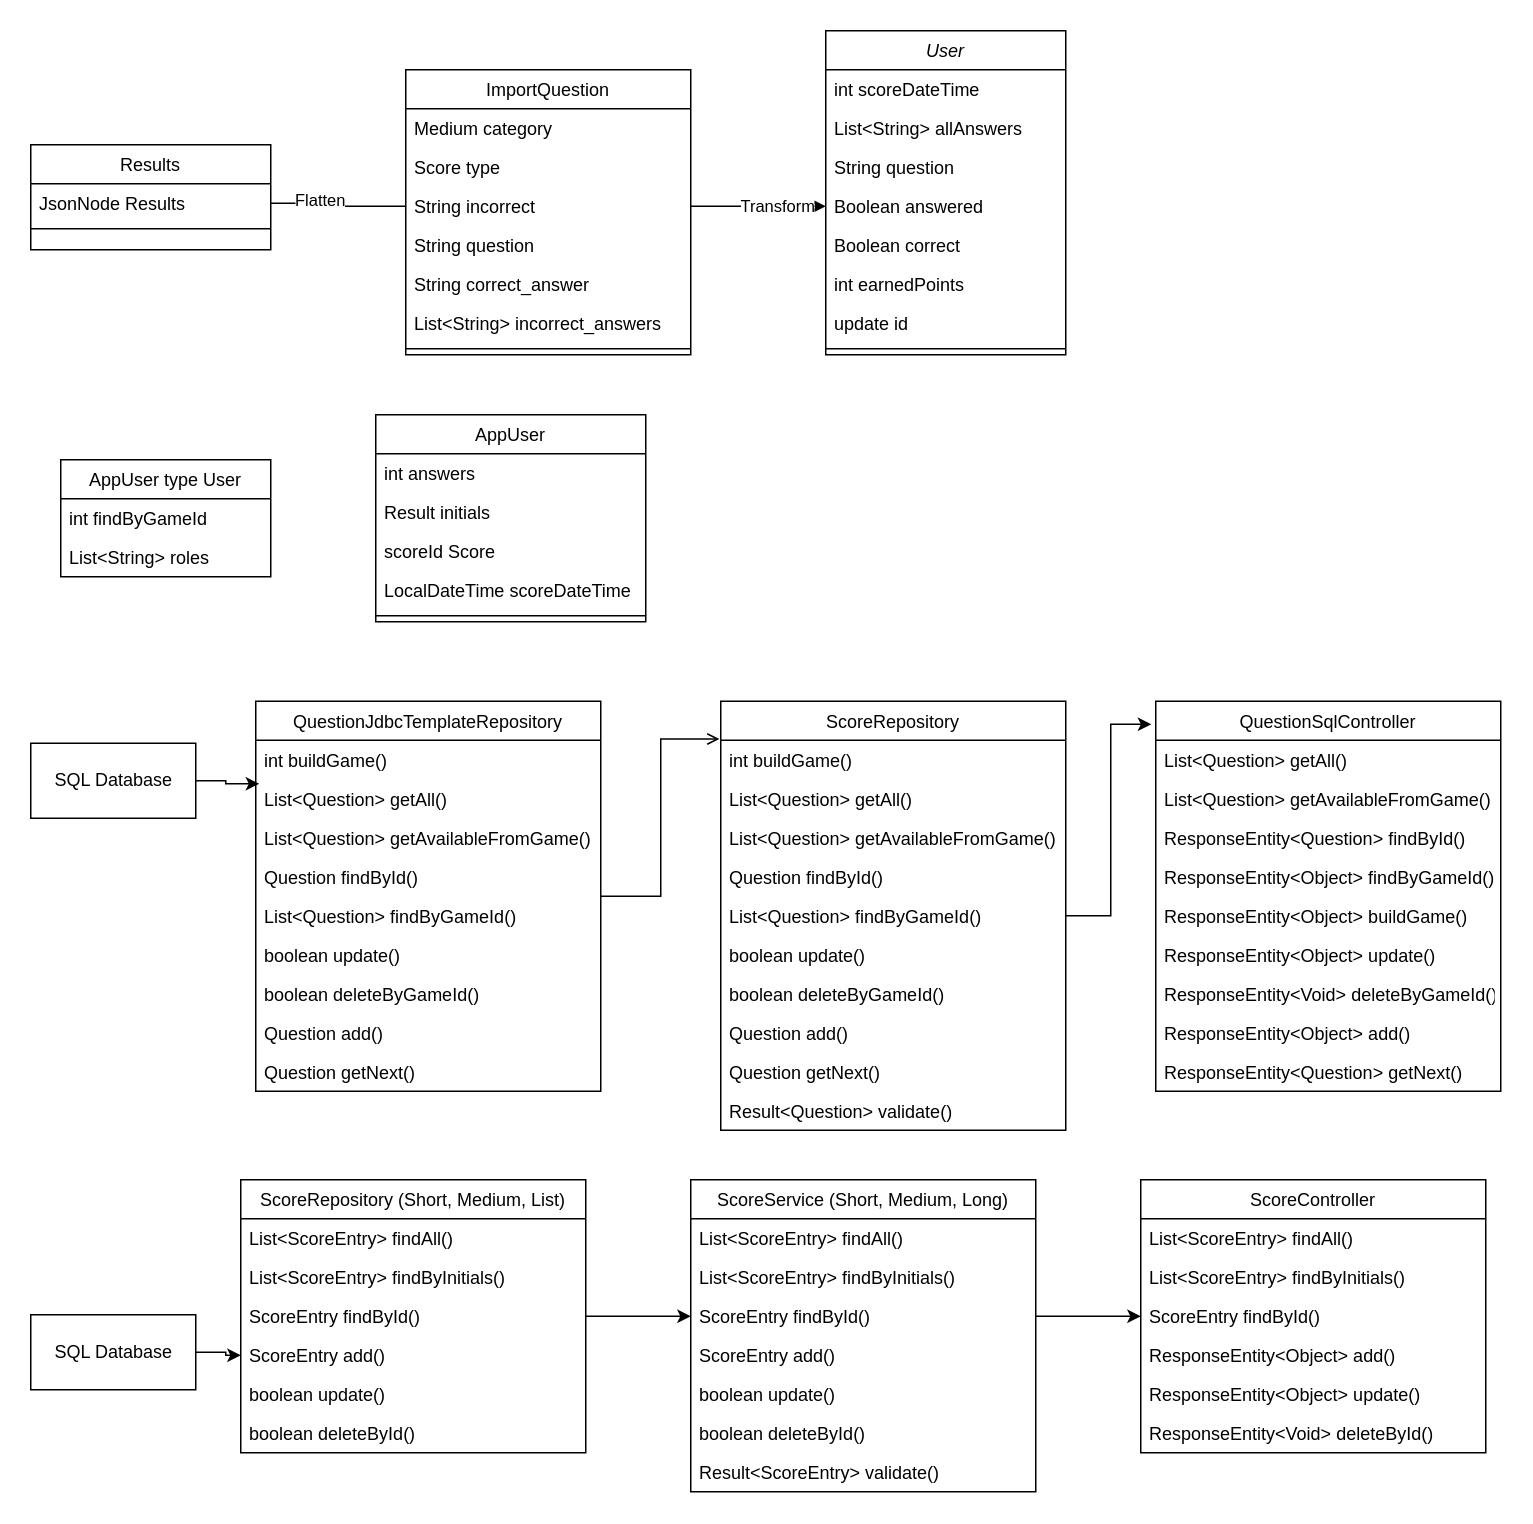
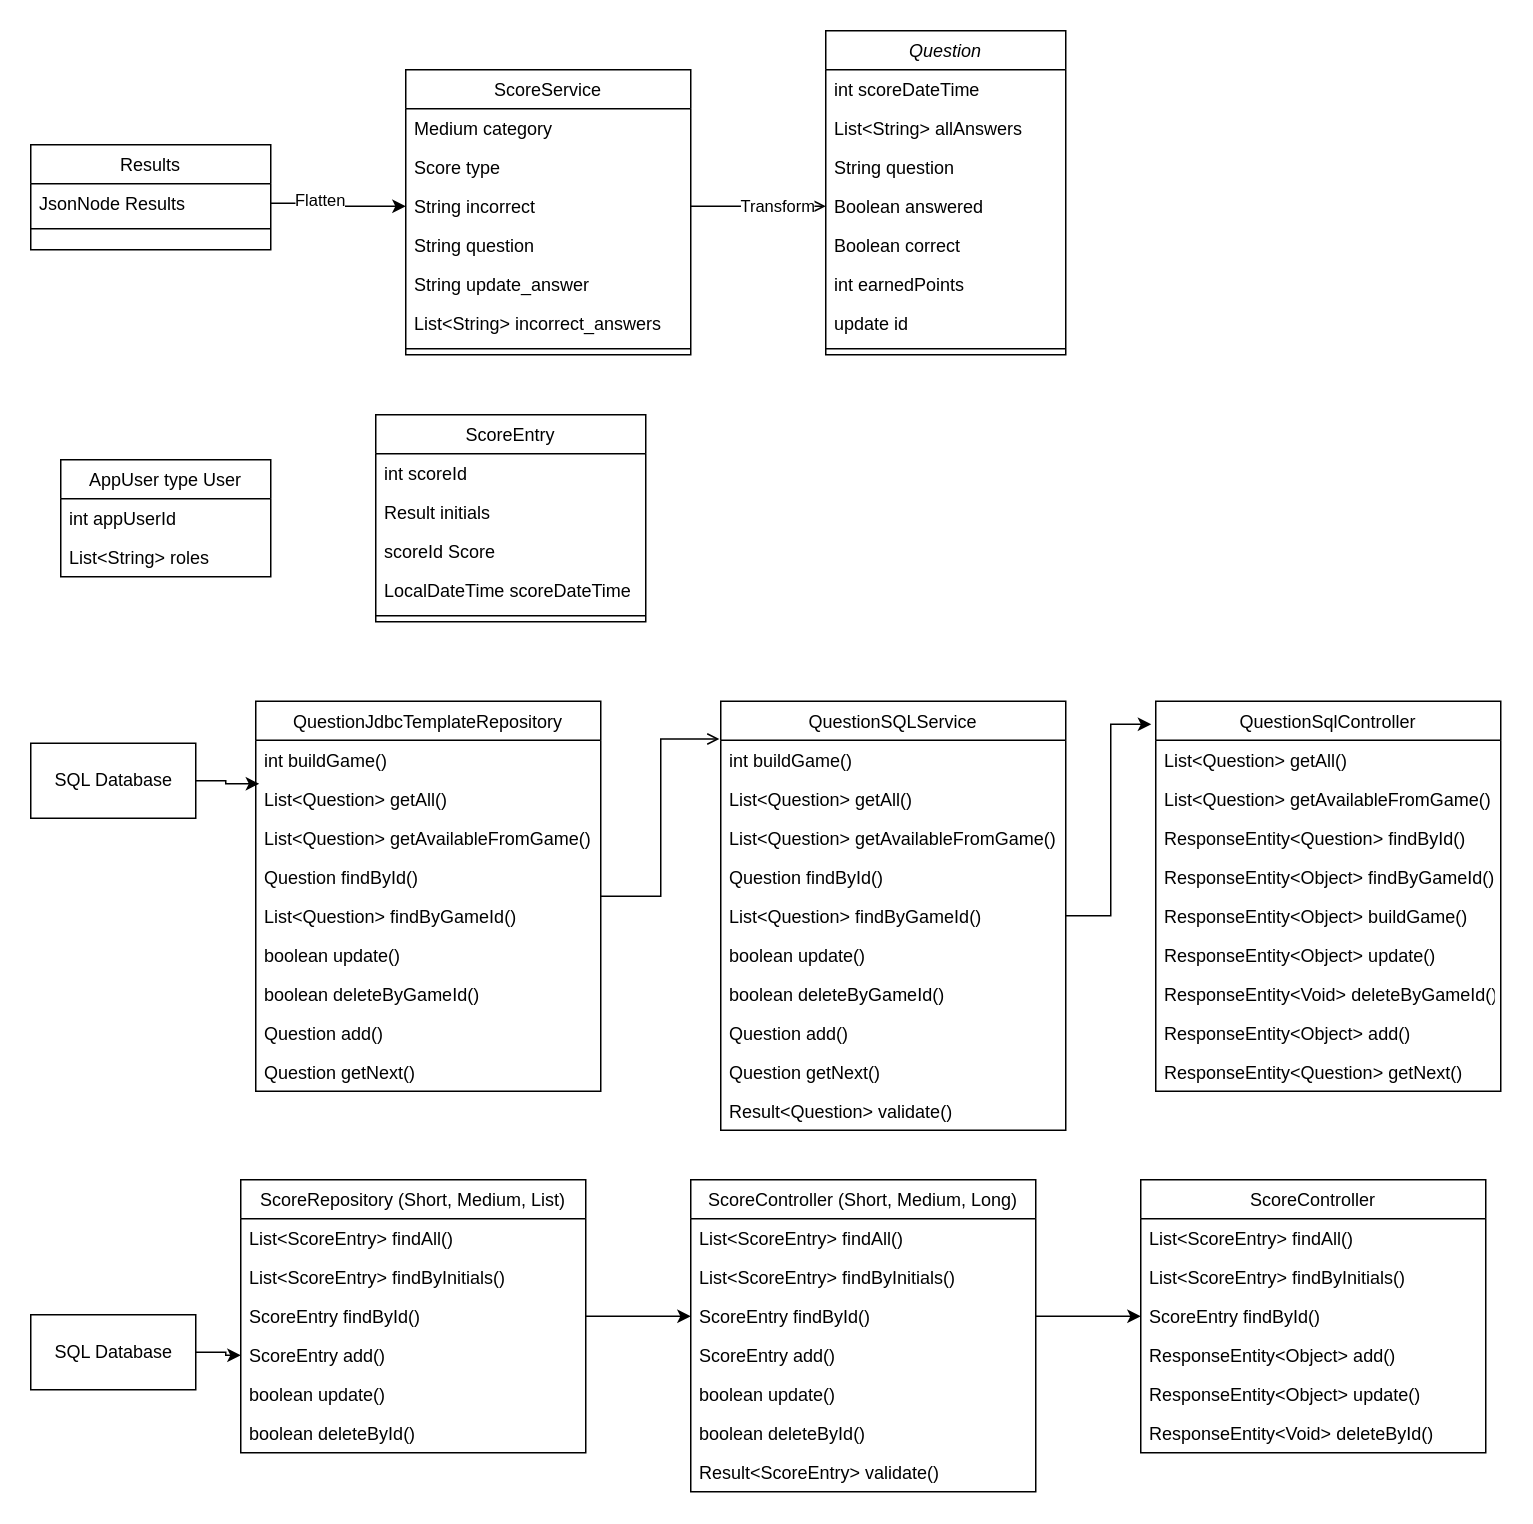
node "User": label "User" -> "Question"
node "ImportQuestion": label "ImportQuestion" -> "ScoreService"
edge "JsonNode Results" -- "String incorrect": arrowhead none -> classic
edge "String incorrect" -> "Boolean answered": arrowhead classic -> open
node "String correct_answer": label "String correct_answer" -> "String update_answer"
node "AppUser": label "AppUser" -> "ScoreEntry"
node "int answers": label "int answers" -> "int scoreId"
node "int findByGameId": label "int findByGameId" -> "int appUserId"
node "ScoreRepository": label "ScoreRepository" -> "QuestionSQLService"
node "ScoreService (Short, Medium, Long)": label "ScoreService (Short, Medium, Long)" -> "ScoreController (Short, Medium, Long)"
